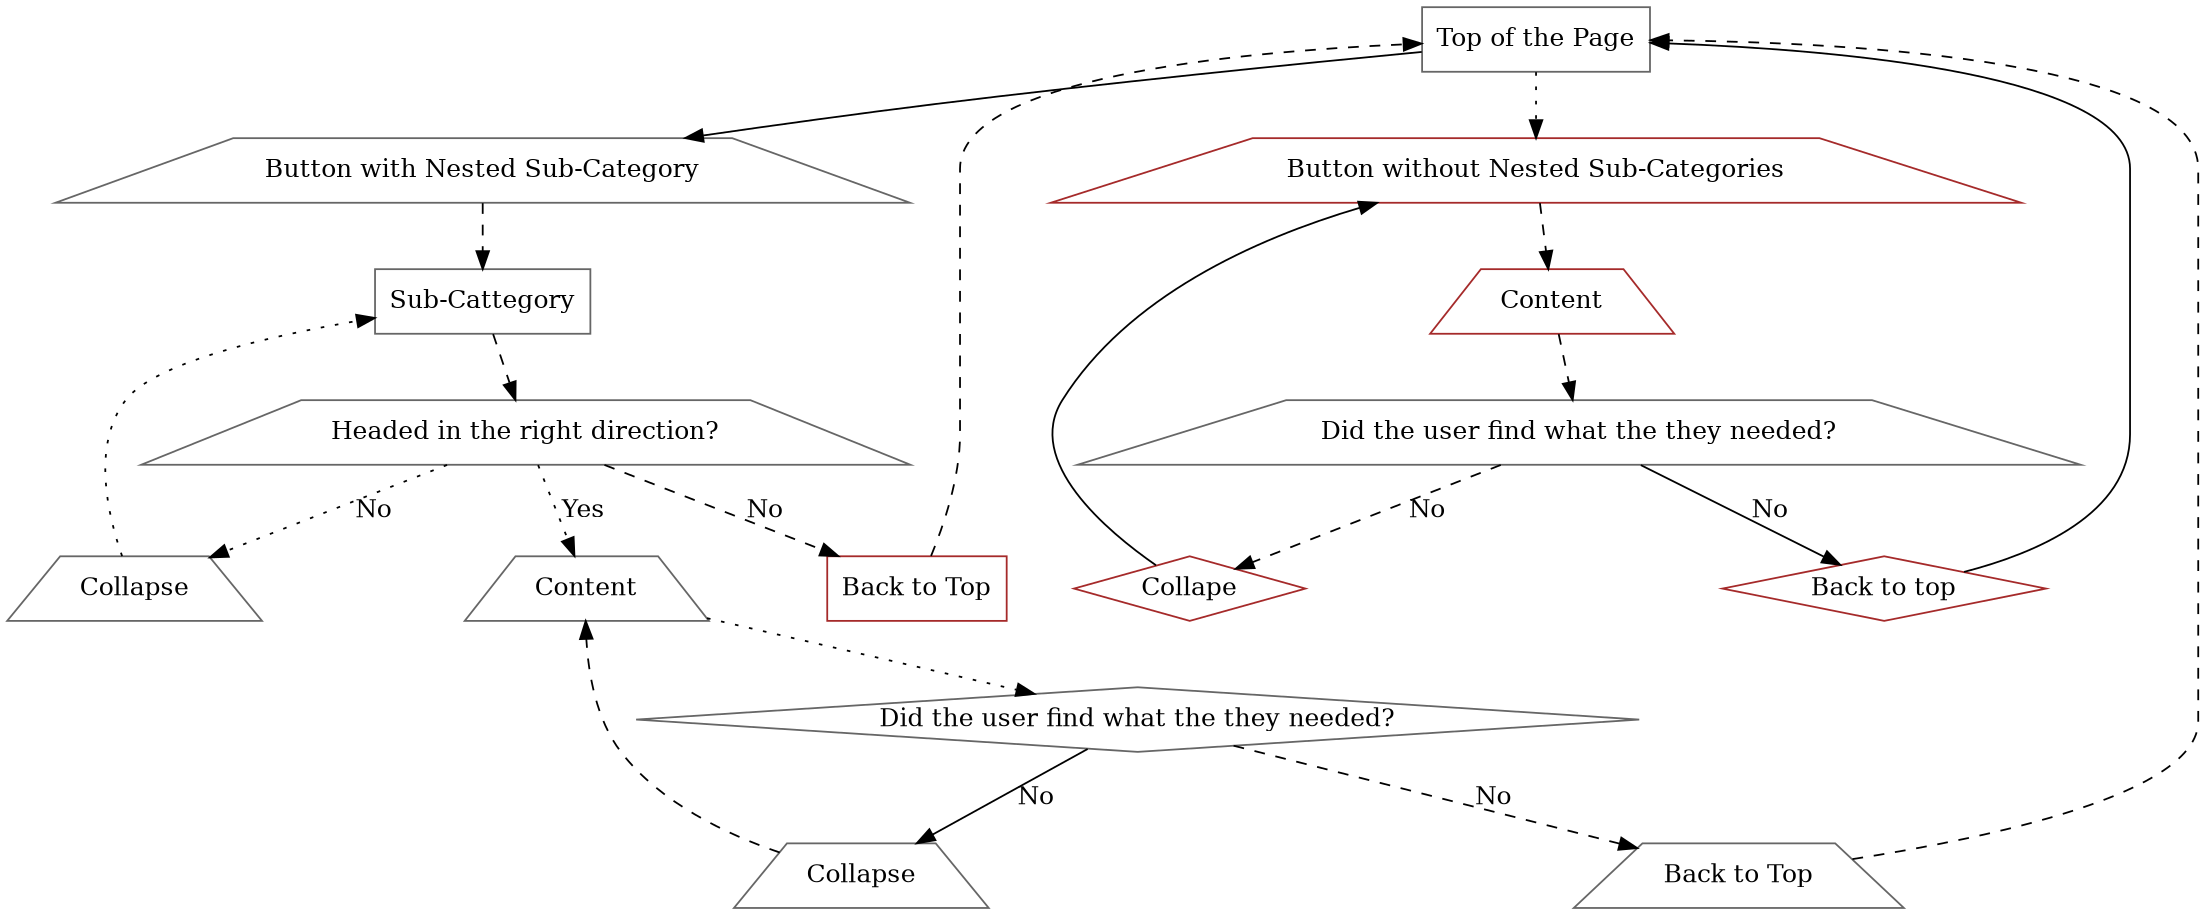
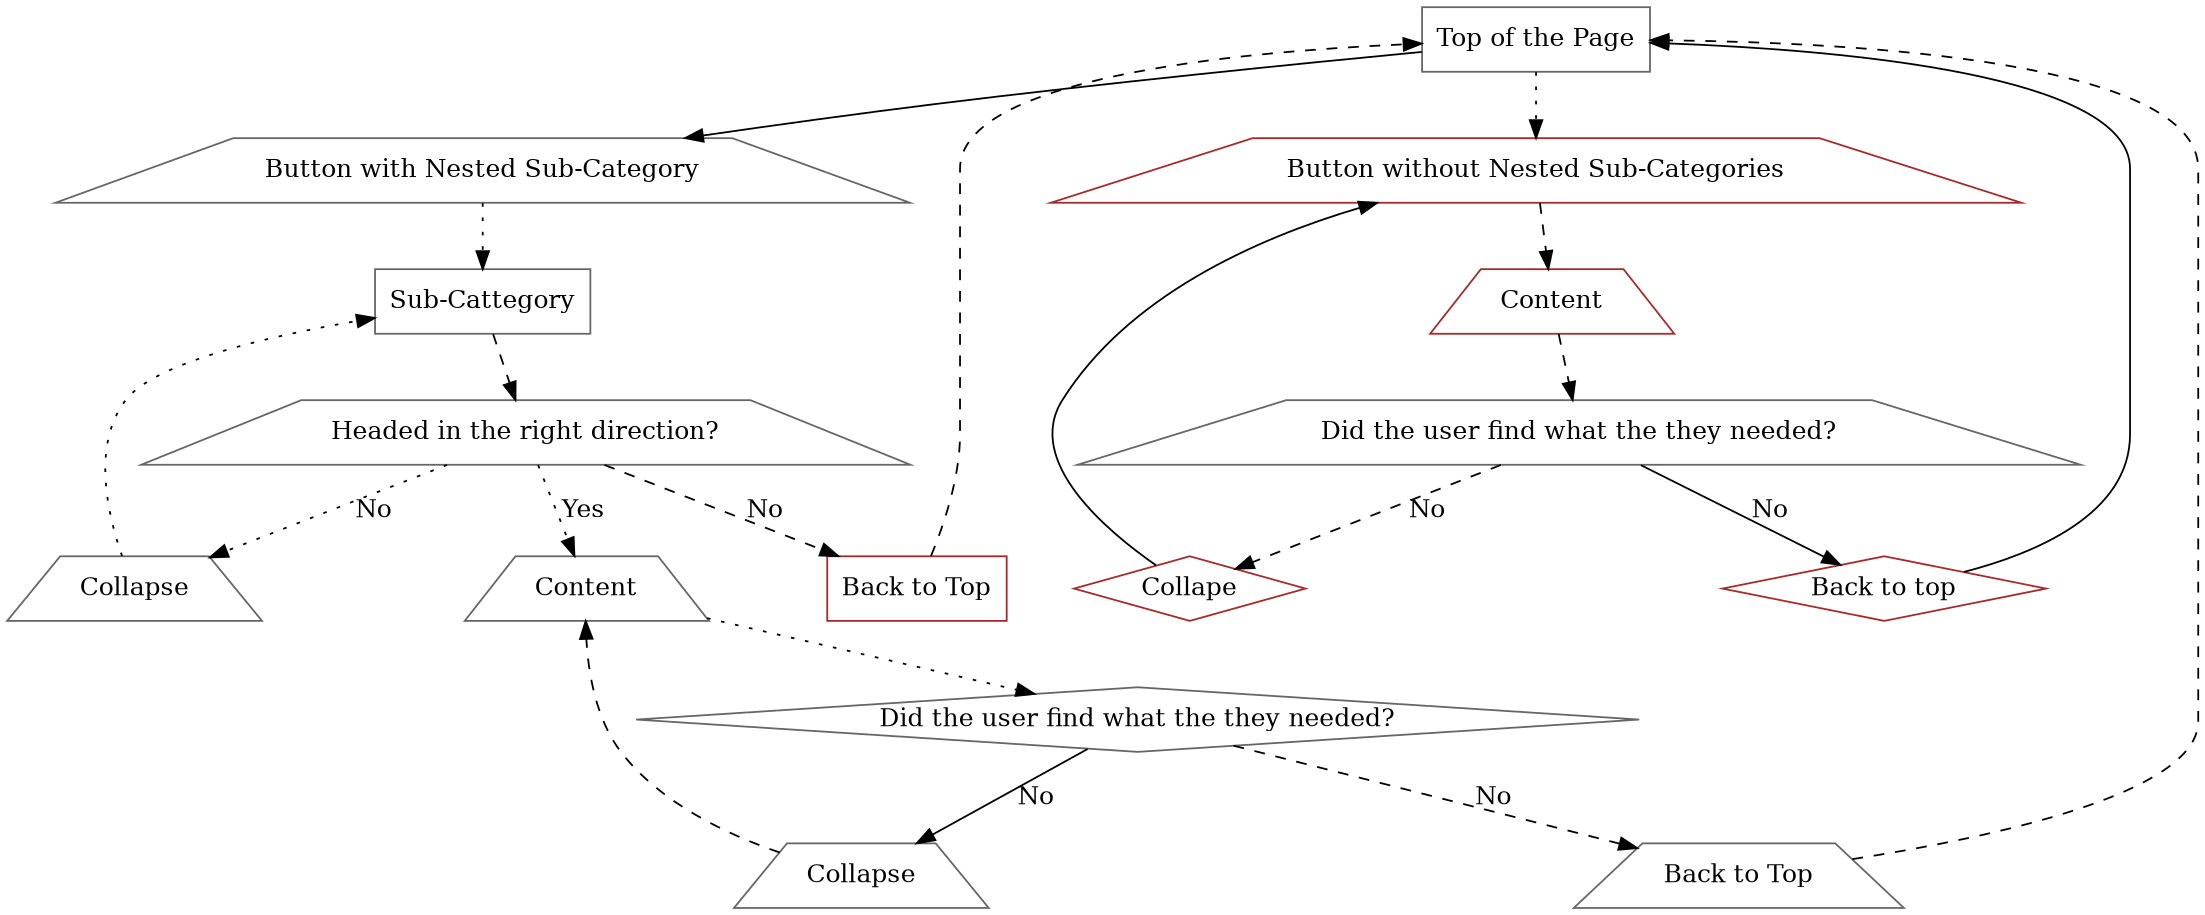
edge "Button with Nested Sub-Category" -> "Sub-Cattegory": style dashed -> dotted
